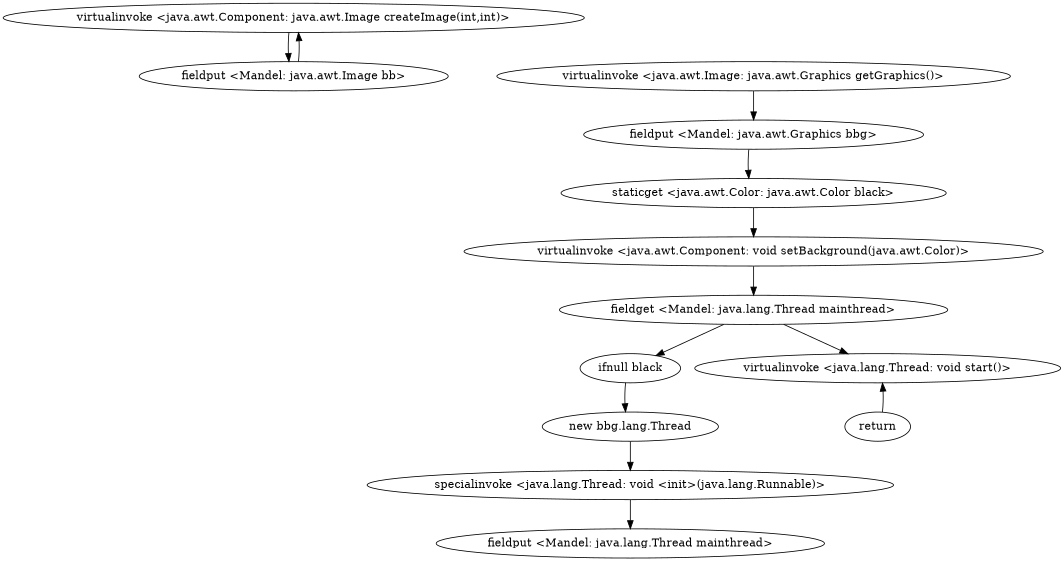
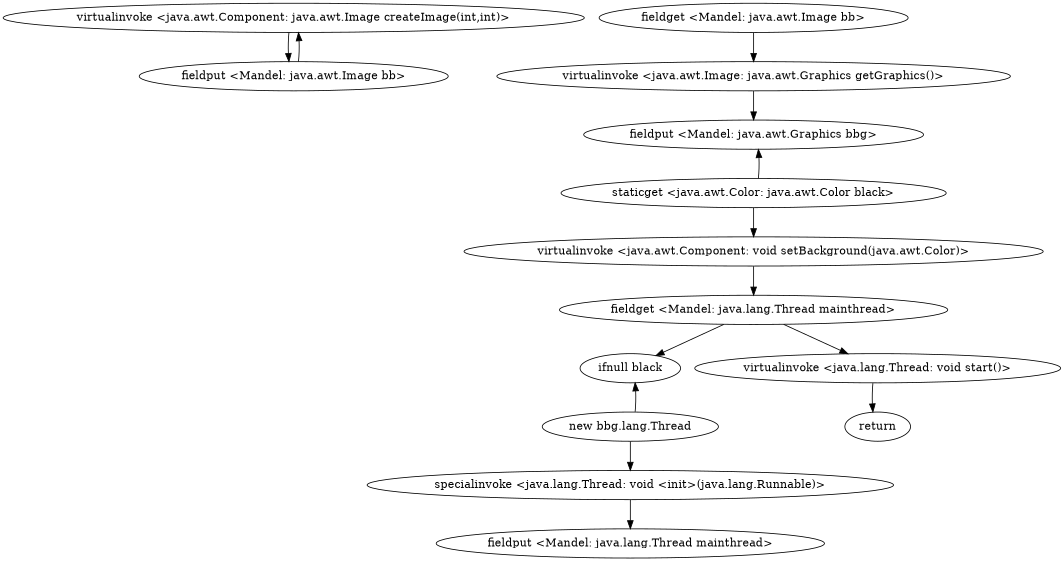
node "fieldget <Mandel: java.awt.Image bb>": added
edge "fieldput <Mandel: java.awt.Graphics bbg>" -> "staticget <java.awt.Color: java.awt.Color black>": reversed
edge "ifnull black" -> "new bbg.lang.Thread": reversed
edge "return" -> "virtualinvoke <java.lang.Thread: void start()>": reversed
